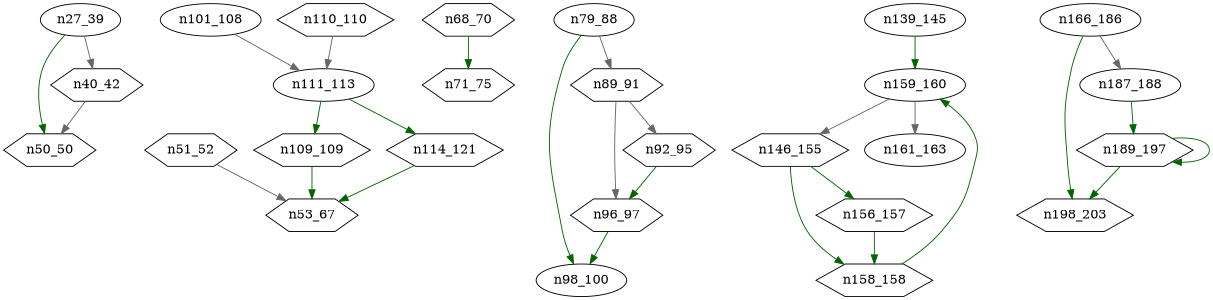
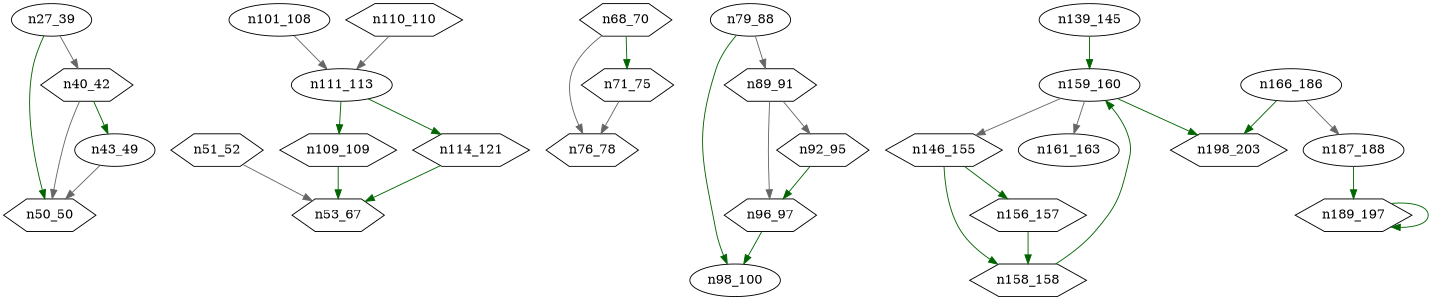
node "n43_49": added
node "n76_78": added
edge "n189_197" -> "n198_203": now "n159_160" -> "n198_203"
